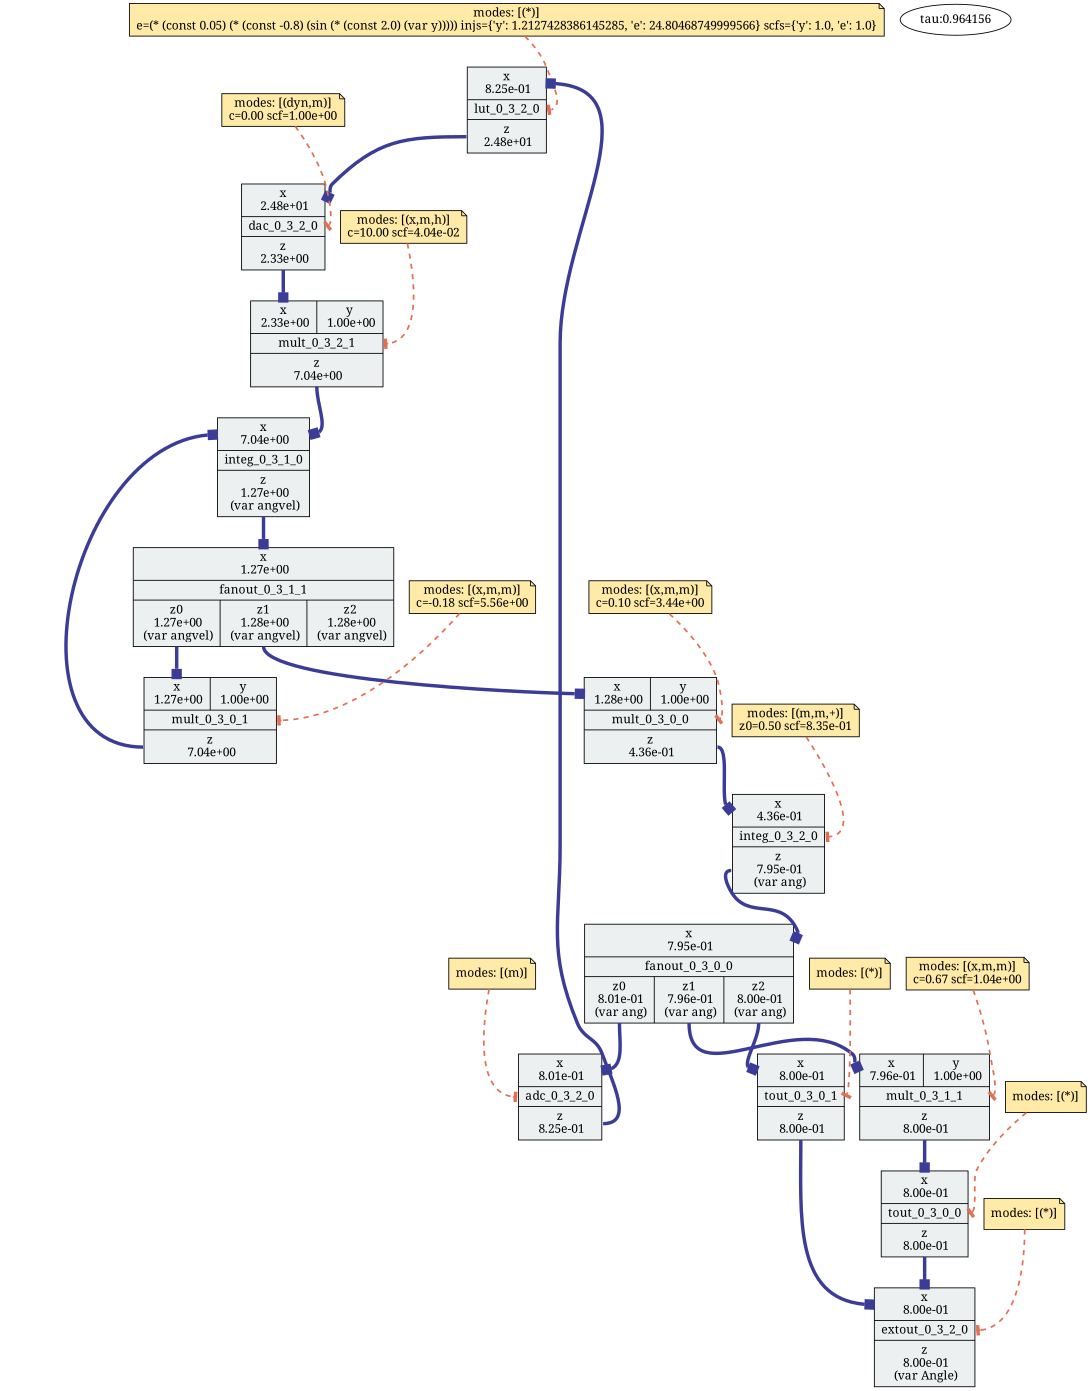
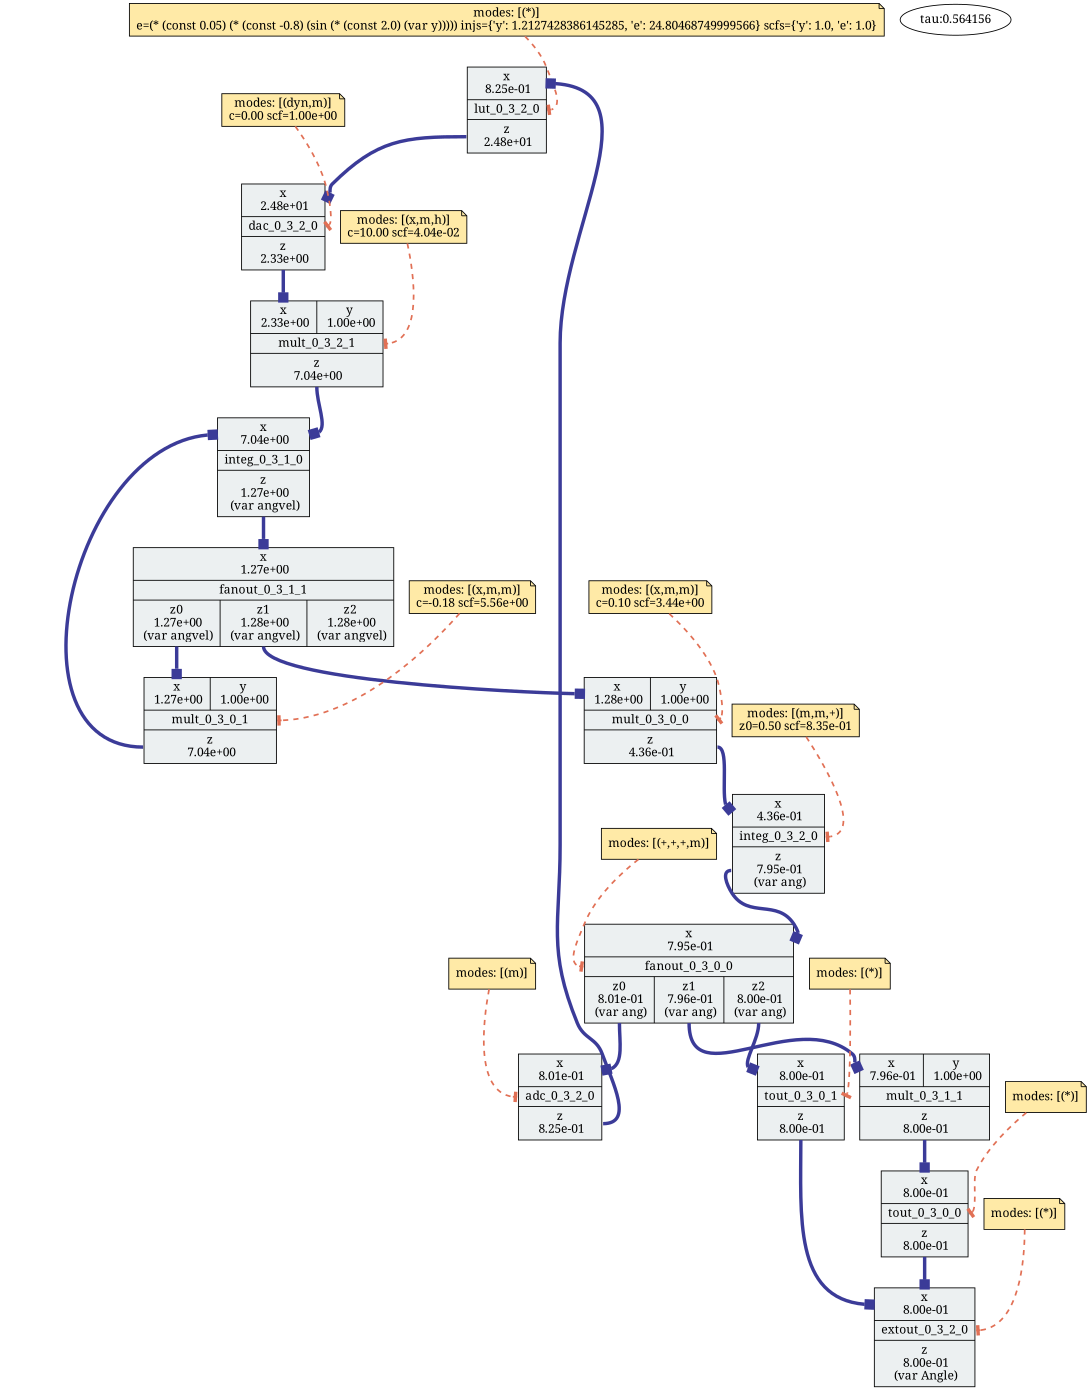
node "tau:0.964156": label "tau:0.964156" -> "tau:0.564156"
node "modes: [(+,+,+,m)]": added
node "modes: [(x,m,m)] c=0.67 scf=1.04e+00": removed
